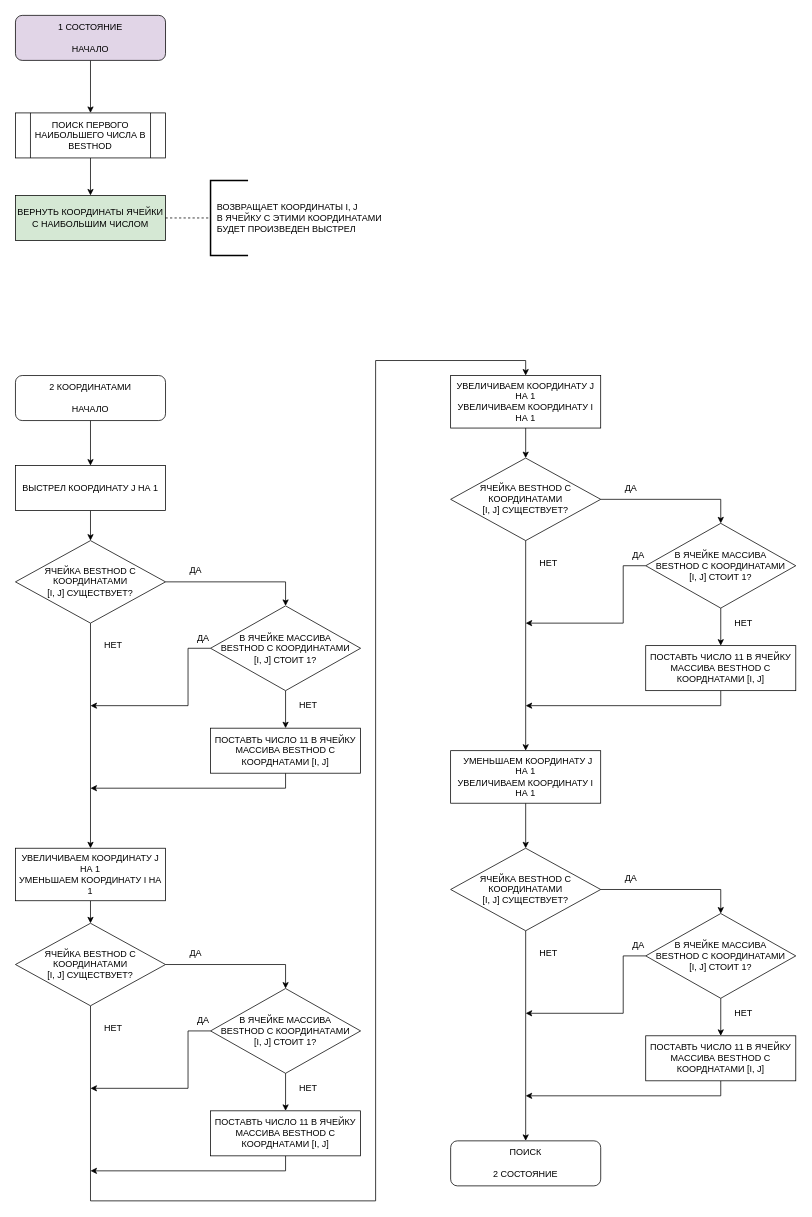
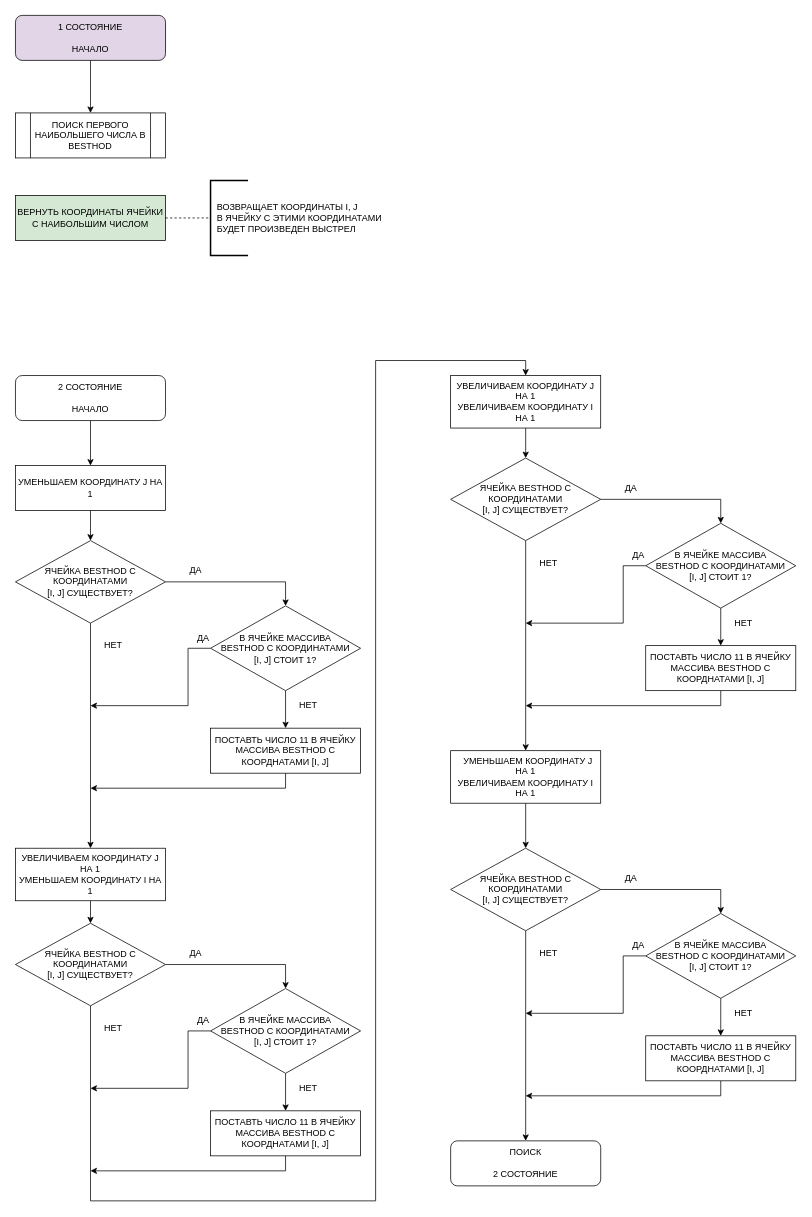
edge "ПОИСК ПЕРВОГО НАИБОЛЬШЕГО ЧИСЛА В BESTHOD" -> "ВЕРНУТЬ КООРДИНАТЫ ЯЧЕЙКИ С НАИБОЛЬШИМ ЧИСЛОМ": removed
node "2 КООРДИНАТАМИ НАЧАЛО": label "2 КООРДИНАТАМИ НАЧАЛО" -> "2 СОСТОЯНИЕ НАЧАЛО"
node "ВЫСТРЕЛ КООРДИНАТУ J НА 1": label "ВЫСТРЕЛ КООРДИНАТУ J НА 1" -> "УМЕНЬШАЕМ КООРДИНАТУ J НА 1"
